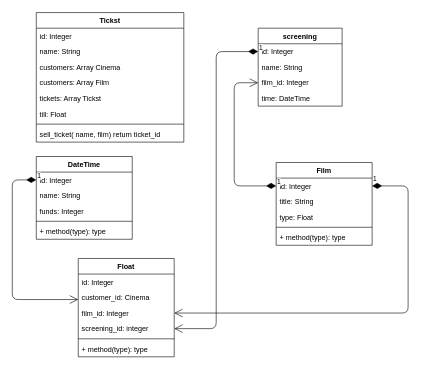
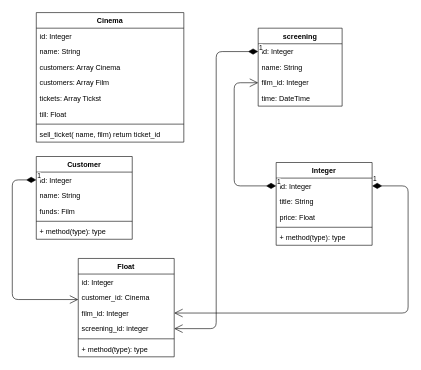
node "Tickst": label "Tickst" -> "Cinema"
node "DateTime": label "DateTime" -> "Customer"
node "Film": label "Film" -> "Integer"
node "funds: Integer": label "funds: Integer" -> "funds: Film"
node "type: Float": label "type: Float" -> "price: Float"
